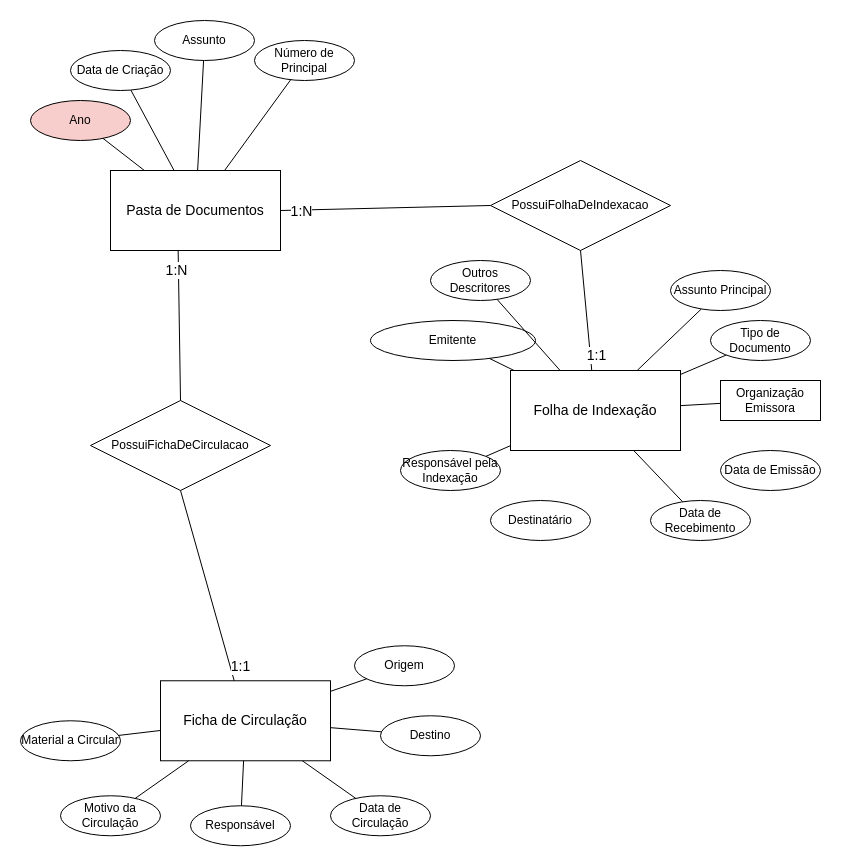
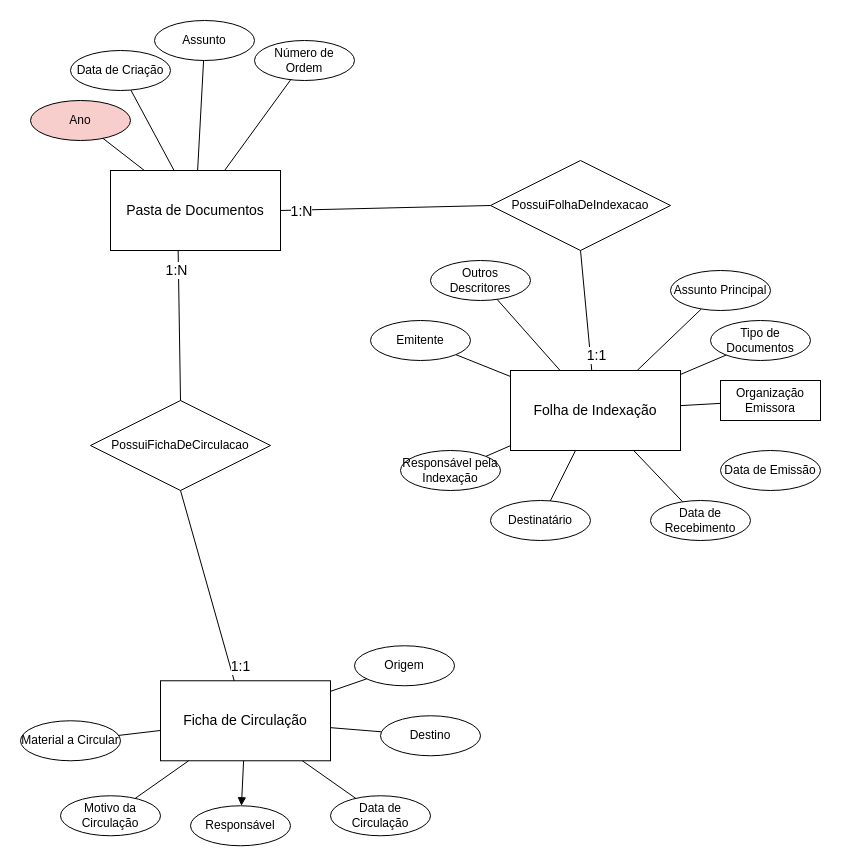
node "Número de Principal": label "Número de Principal" -> "Número de Ordem"
node "Emitente": size 165x40 -> 100x40
node "Tipo de Documento": label "Tipo de Documento" -> "Tipo de Documentos"
edge "Folha de Indexação" -- "Destinatário": added
edge "Ficha de Circulação" -- "Responsável": arrowhead none -> block
